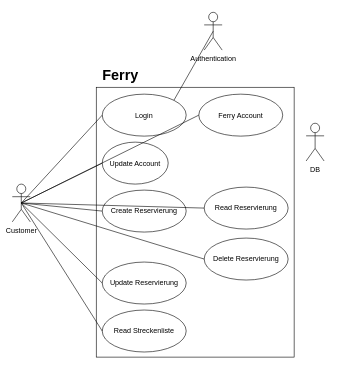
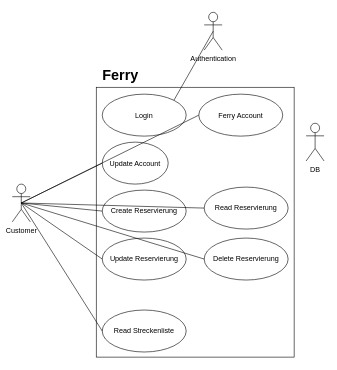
edge "Login" -- "Customer": removed
node "Update Reservierung": moved (144, 283) -> (144, 259)
